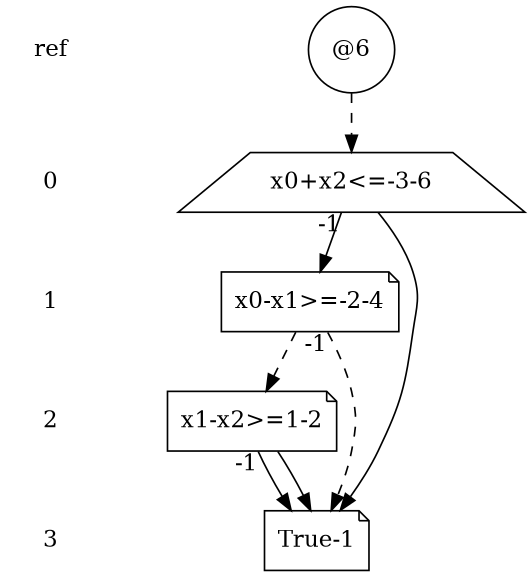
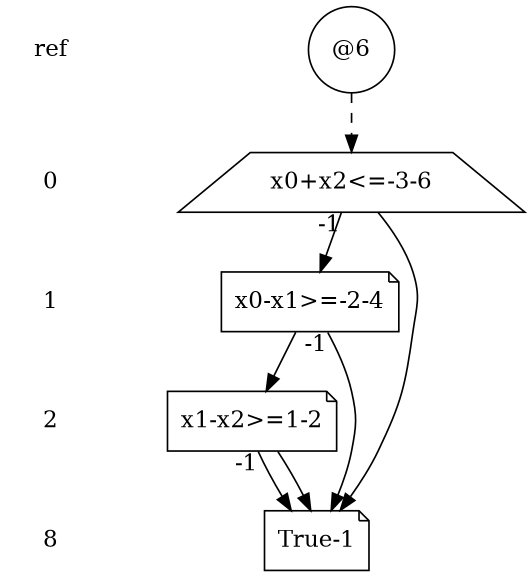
edge "x0-x1>=-2-4" -> "x1-x2>=1-2": style dashed -> solid
edge "x0-x1>=-2-4" -> "True-1": style dashed -> solid
node "3": label "3" -> "8"
